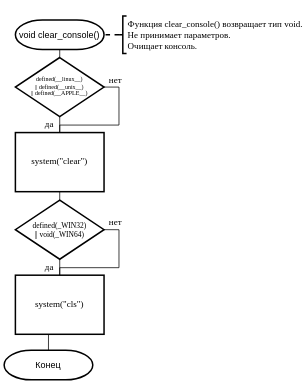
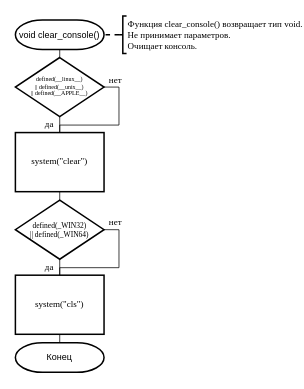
node "defined(_WIN32) || void(_WIN64)": label "defined(_WIN32) || void(_WIN64)" -> "defined(_WIN32) || defined(_WIN64)"
node "Конец": moved (48, 365) -> (60, 357)
